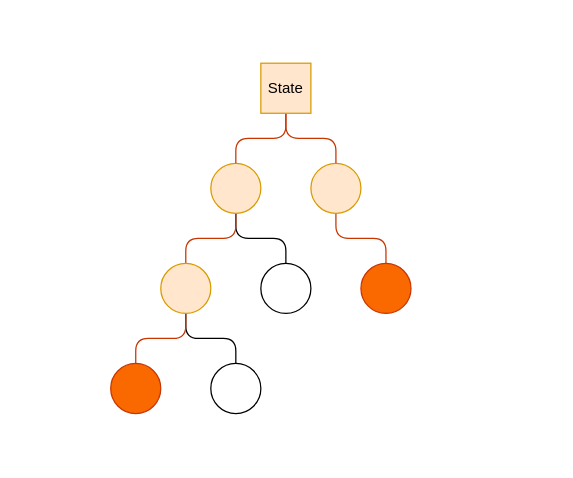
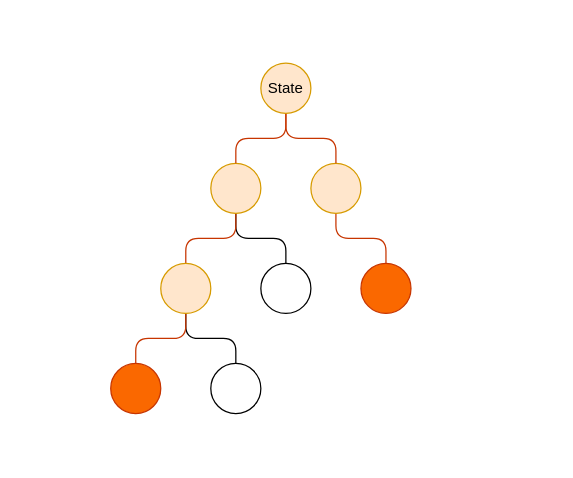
node "State": shape rectangle -> ellipse
